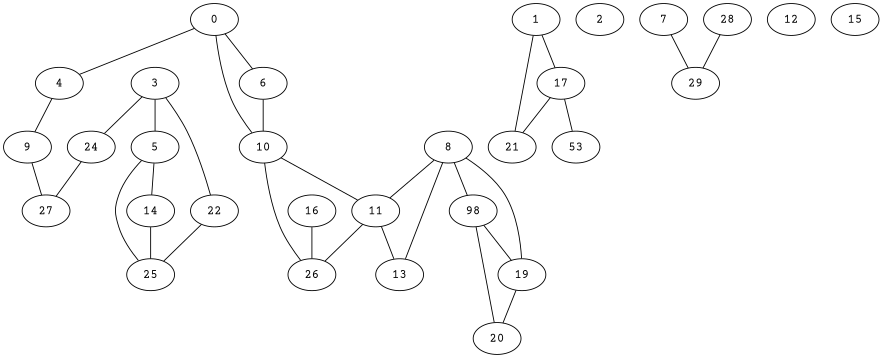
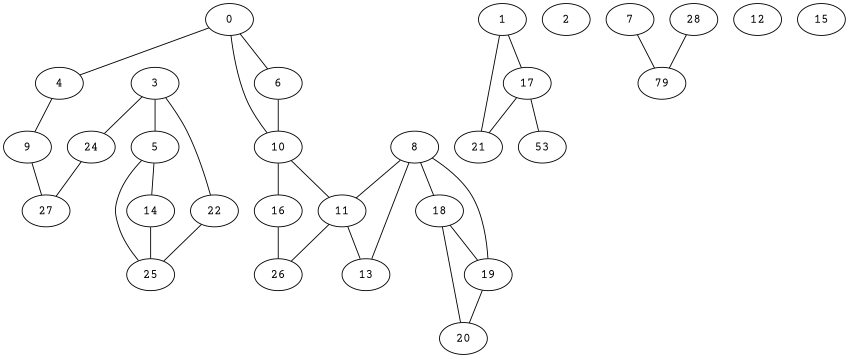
node "29": label "29" -> "79"
node "98": label "98" -> "18"
edge "10" -- "26": now "10" -- "16"
